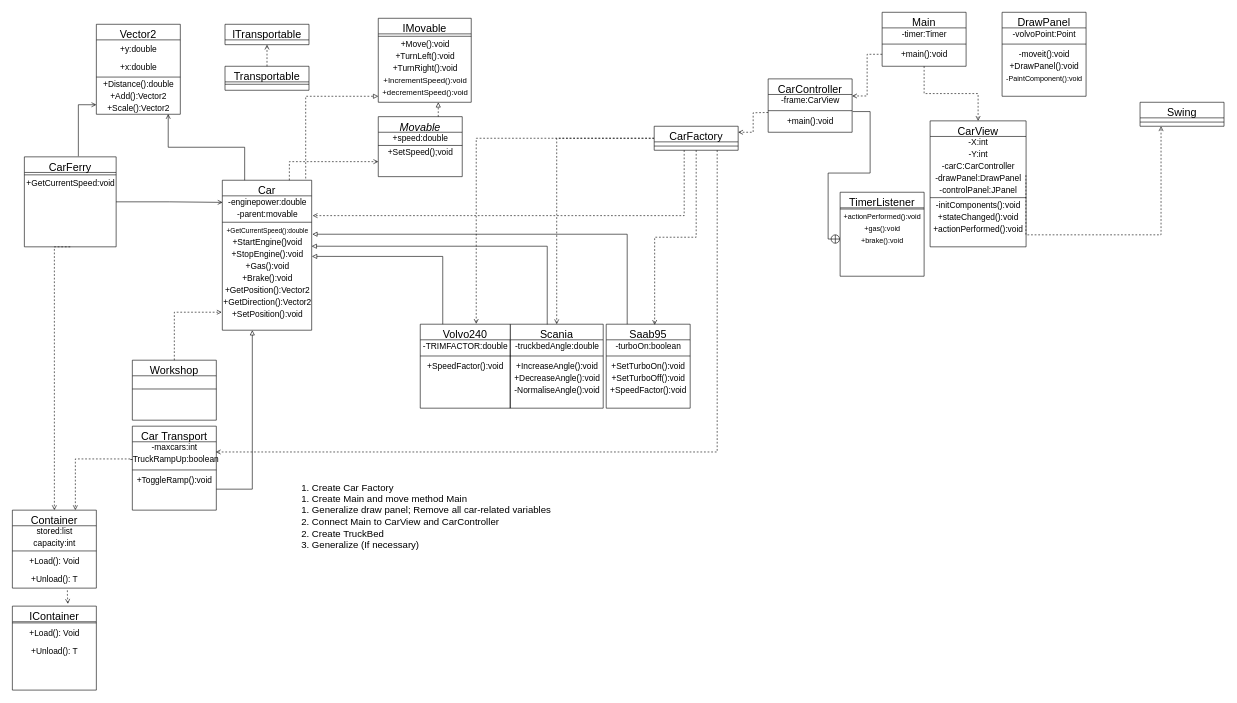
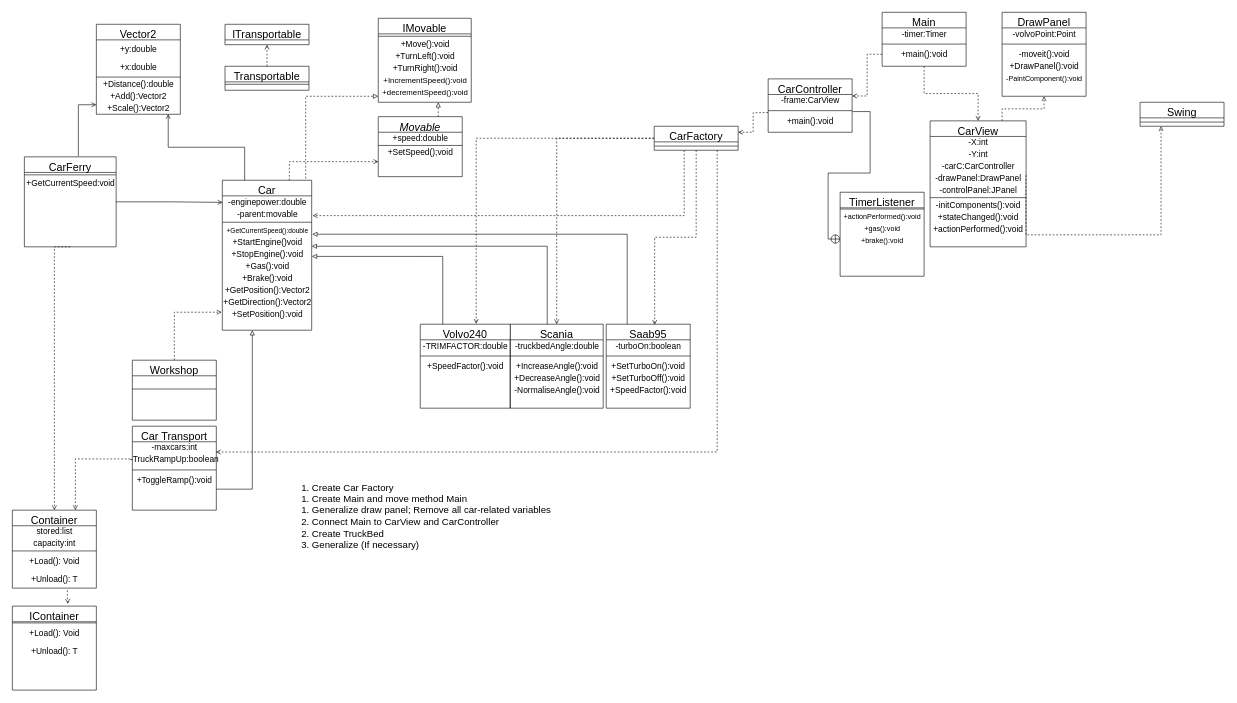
edge "CarView" -> "DrawPanel": added
